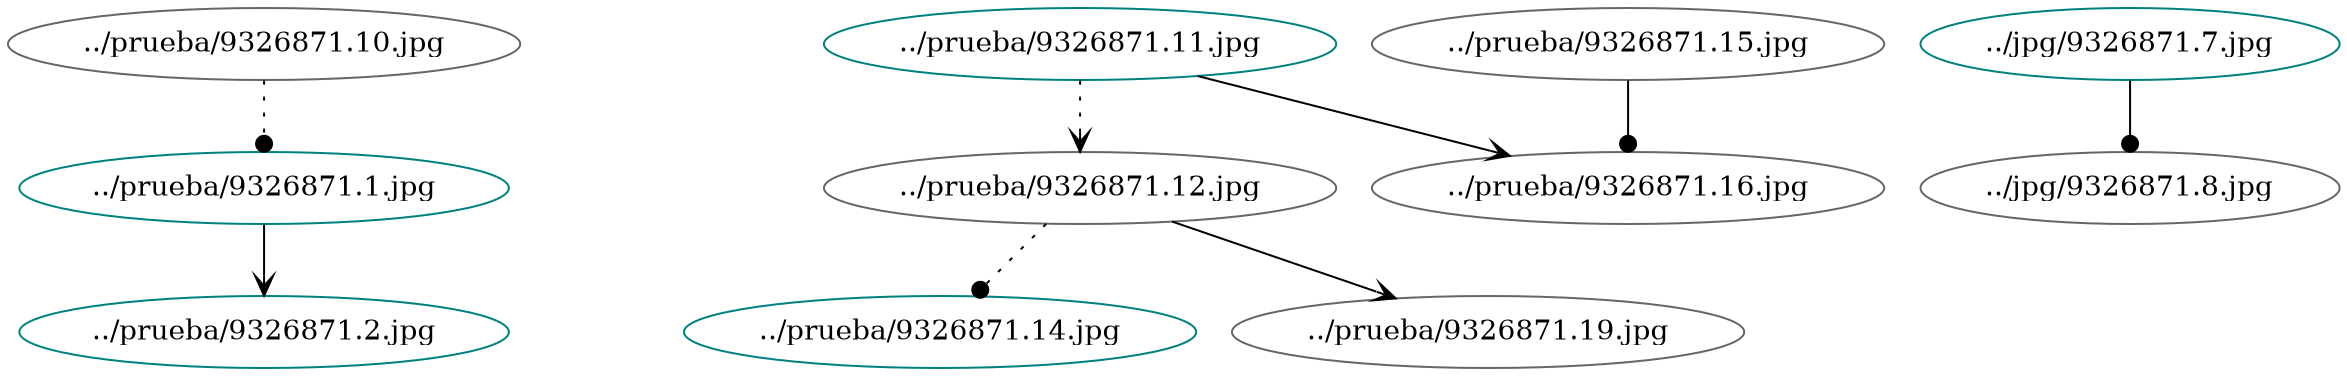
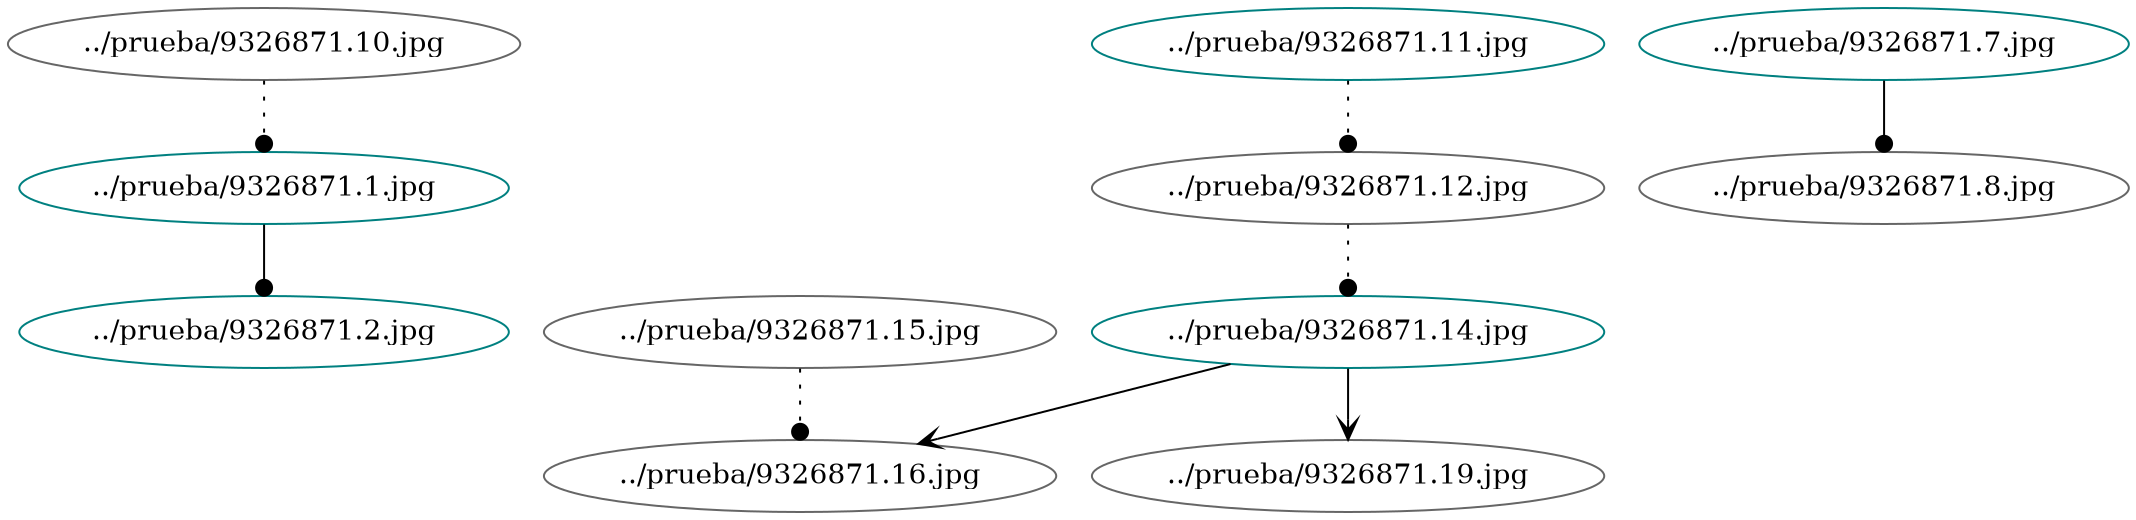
node "../jpg/9326871.7.jpg": label "../jpg/9326871.7.jpg" -> "../prueba/9326871.7.jpg"
edge "../prueba/9326871.11.jpg" -> "../prueba/9326871.12.jpg": arrowhead vee -> dot
edge "../prueba/9326871.15.jpg" -> "../prueba/9326871.16.jpg": style solid -> dotted
edge "../prueba/9326871.11.jpg" -> "../prueba/9326871.16.jpg": now "../prueba/9326871.14.jpg" -> "../prueba/9326871.16.jpg"
node "../jpg/9326871.8.jpg": label "../jpg/9326871.8.jpg" -> "../prueba/9326871.8.jpg"
edge "../prueba/9326871.1.jpg" -> "../prueba/9326871.2.jpg": arrowhead vee -> dot
edge "../prueba/9326871.12.jpg" -> "../prueba/9326871.19.jpg": now "../prueba/9326871.14.jpg" -> "../prueba/9326871.19.jpg"
